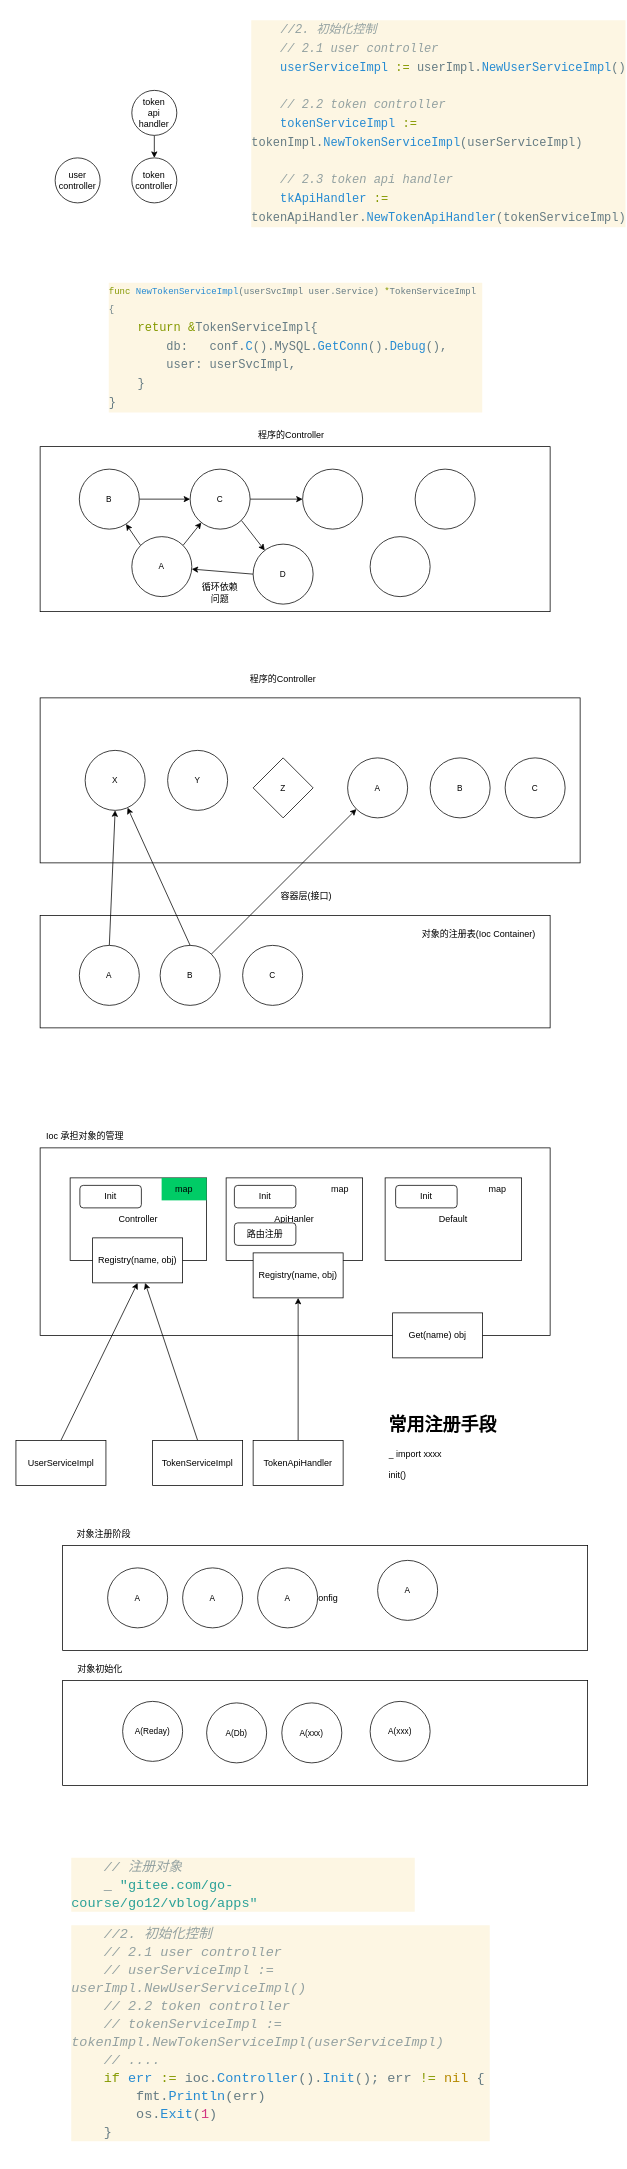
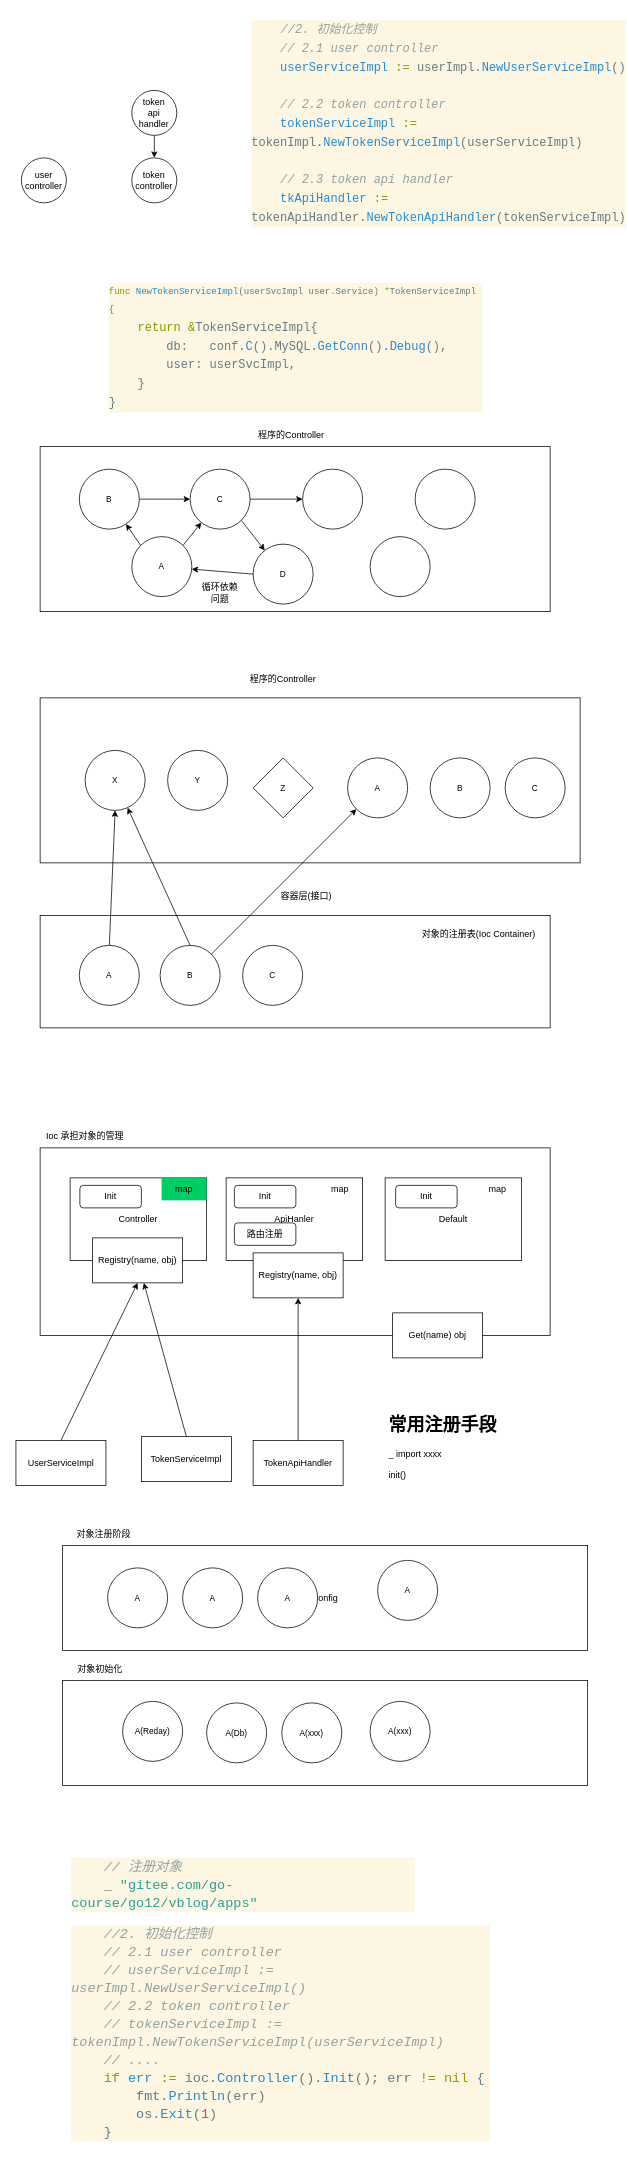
node "user controller": moved (78, 180) -> (44, 180)
node "TokenServiceImpl": moved (198, 1463) -> (186, 1459)
